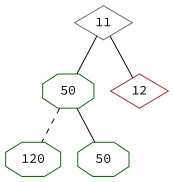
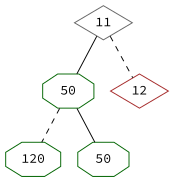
edge "11" -- "12": style solid -> dashed
